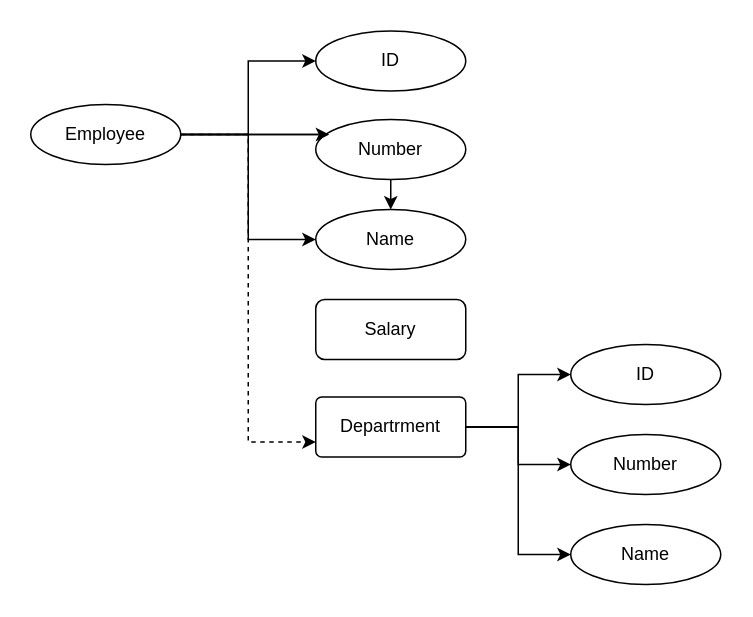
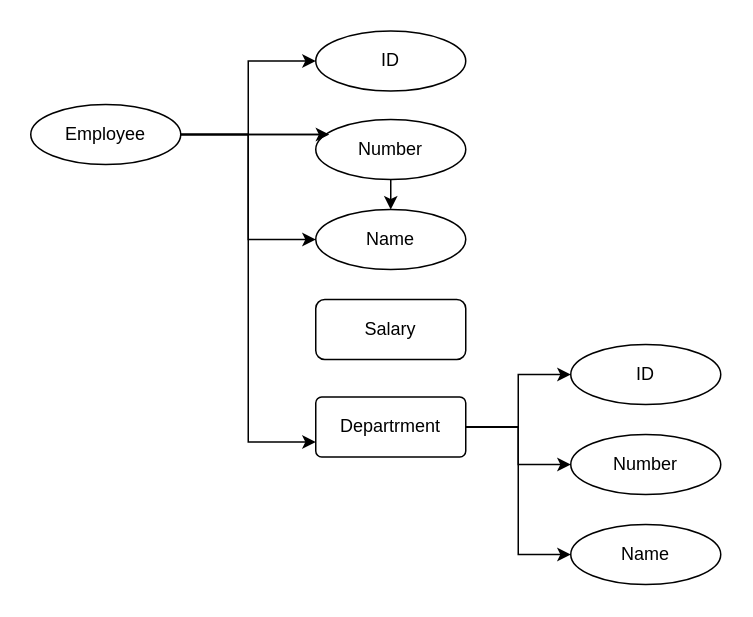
edge "Employee" -> "Departrment": style dashed -> solid
